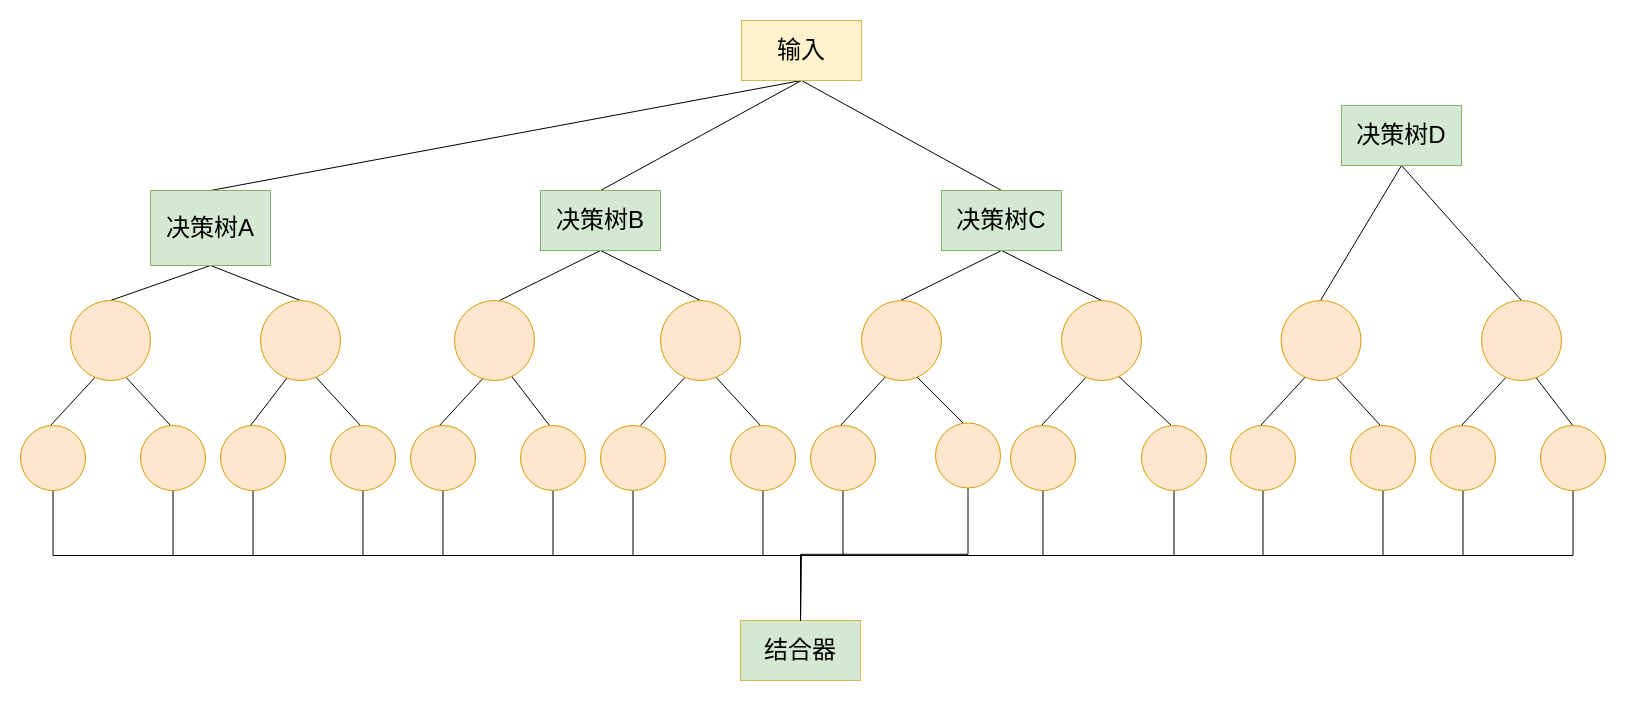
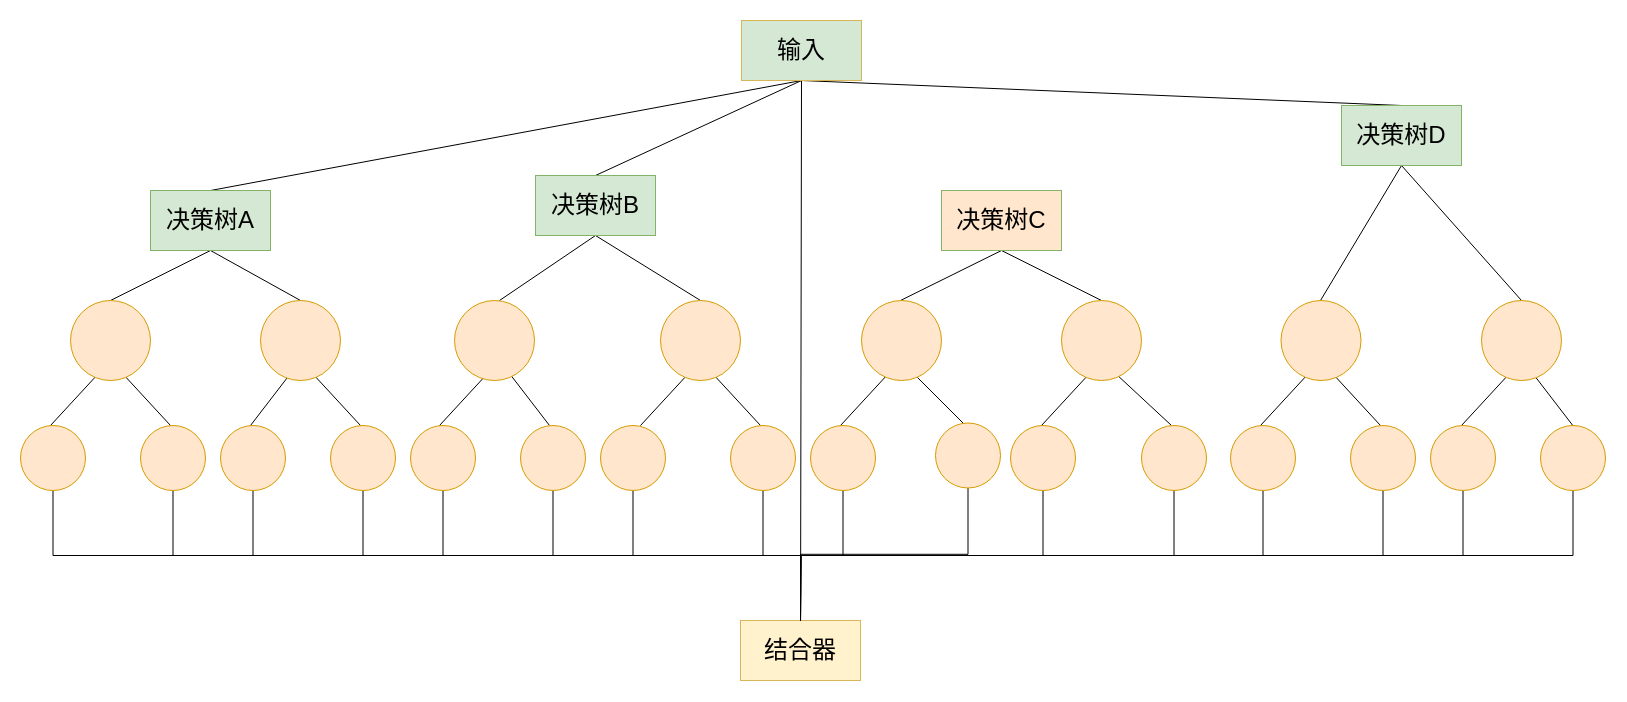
node "输入": fillcolor #fff2cc -> #d5e8d4
edge "输入" -- "决策树D": added
edge "输入" -- "决策树C": now "输入" -- "结合器"
node "决策树B": moved (601, 221) -> (596, 206)
node "决策树C": fillcolor #d5e8d4 -> #ffe6cc
node "决策树A": size 120x75 -> 120x60
node "结合器": fillcolor #d5e8d4 -> #fff2cc
